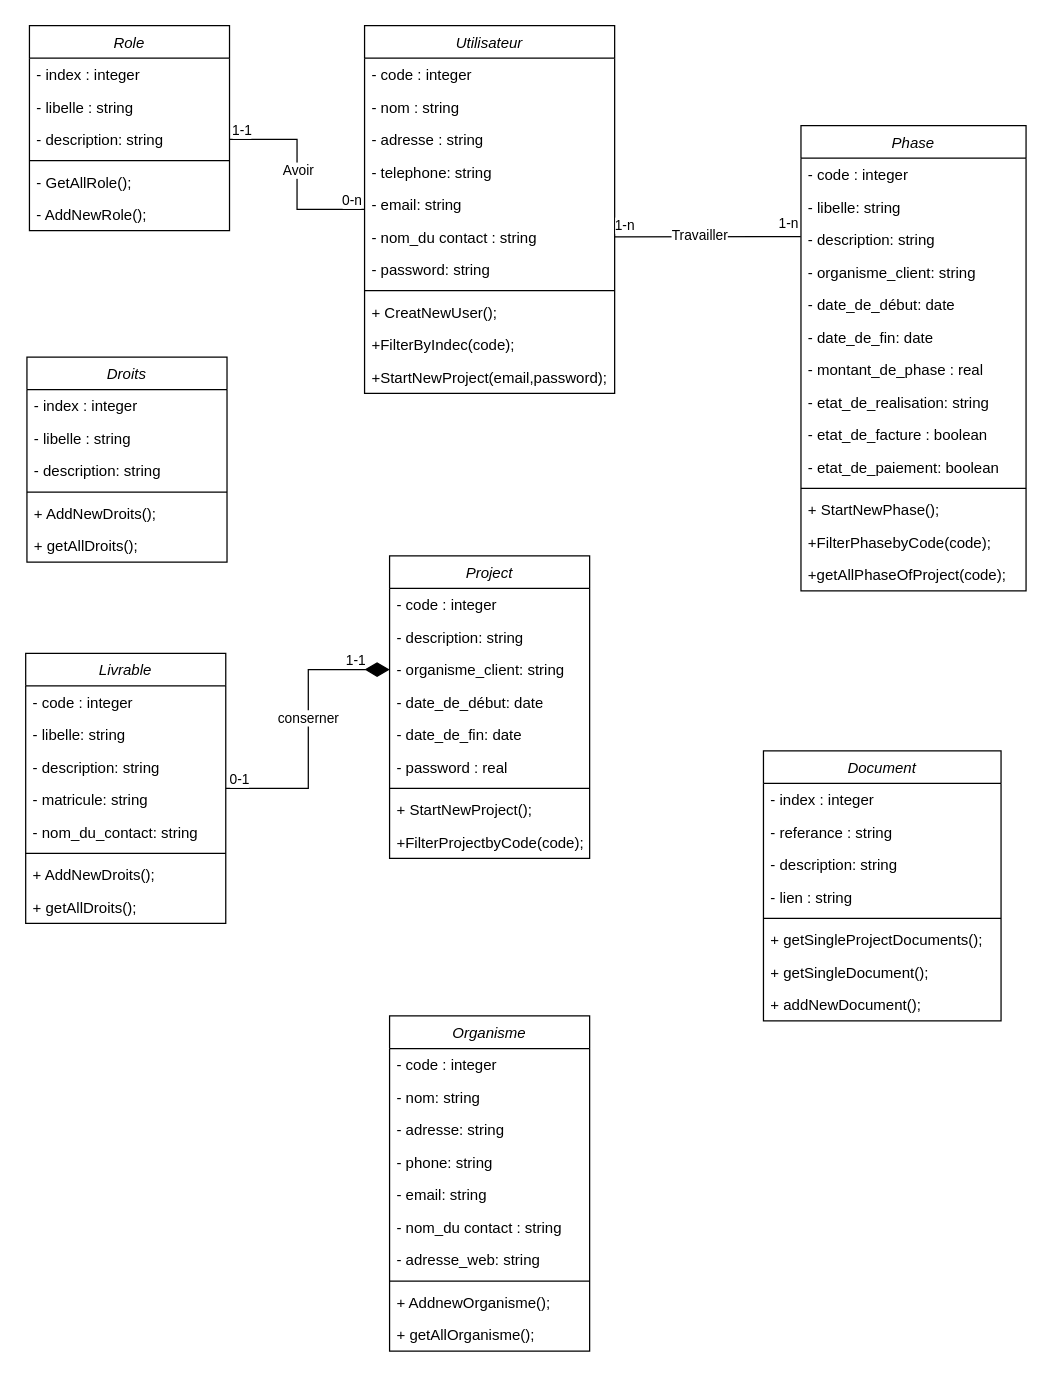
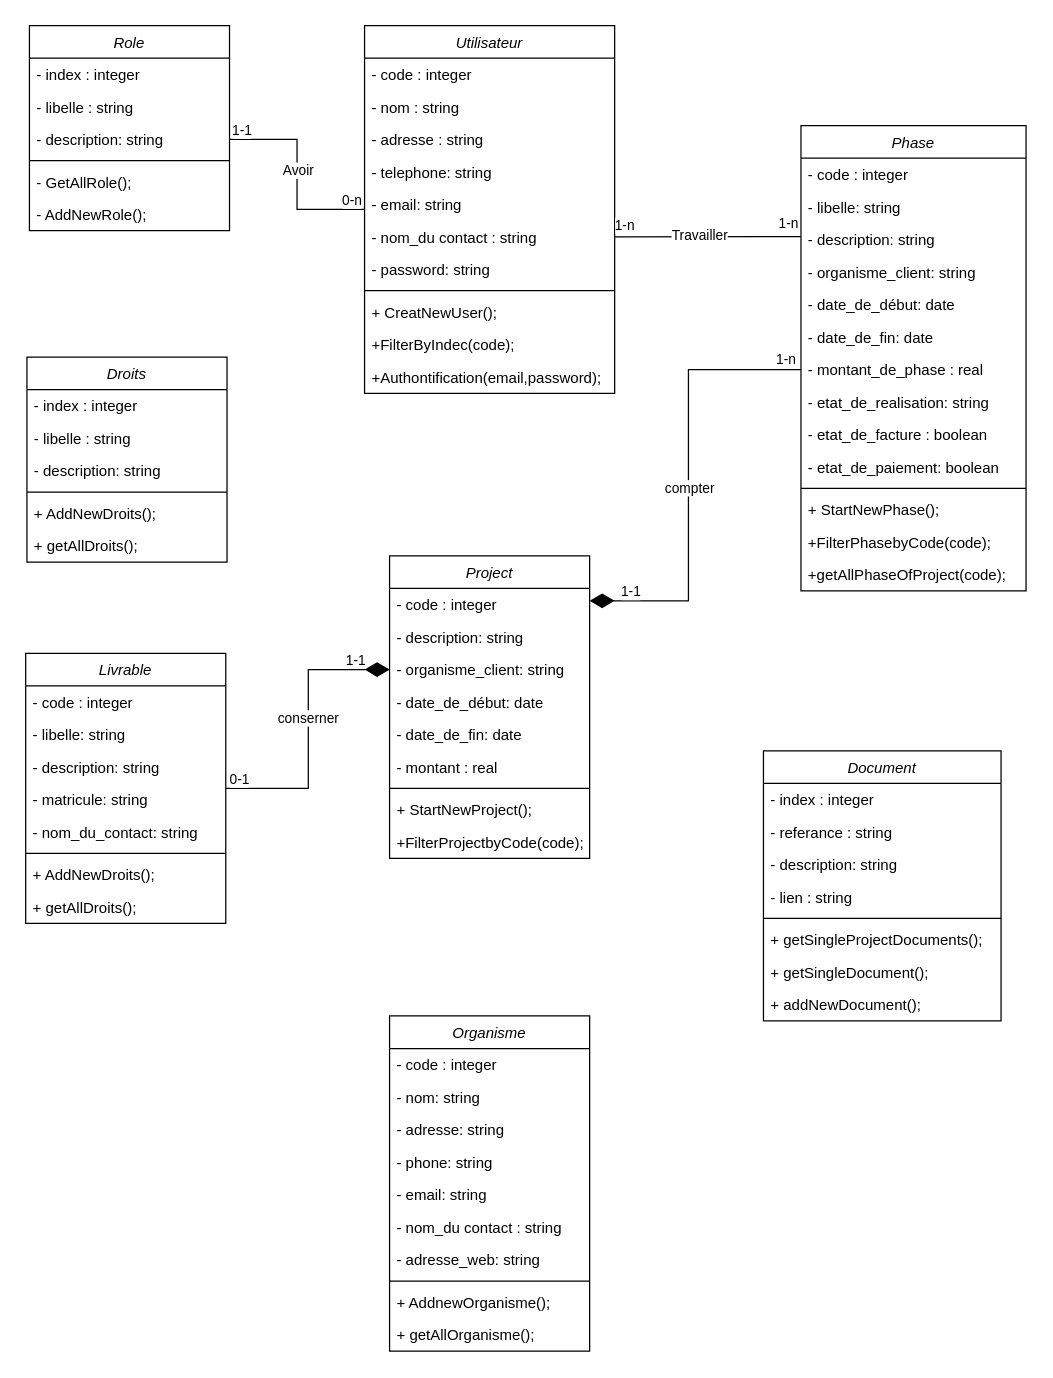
node "+StartNewProject(email,password);": label "+StartNewProject(email,password);" -> "+Authontification(email,password);"
edge "- montant_de_phase : real" -> "Project": added, labels "1-n", "compter", "1-1"
node "- password : real": label "- password : real" -> "- montant : real"
